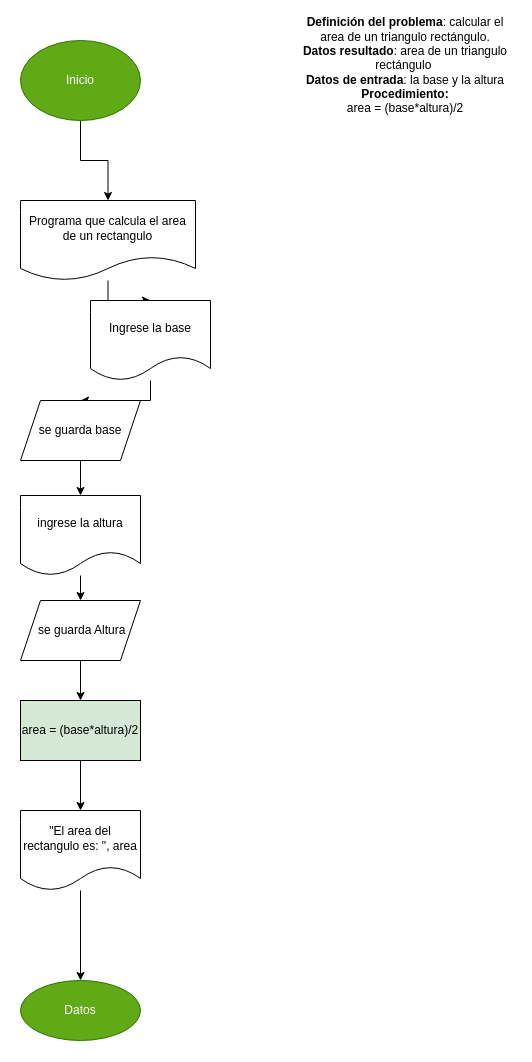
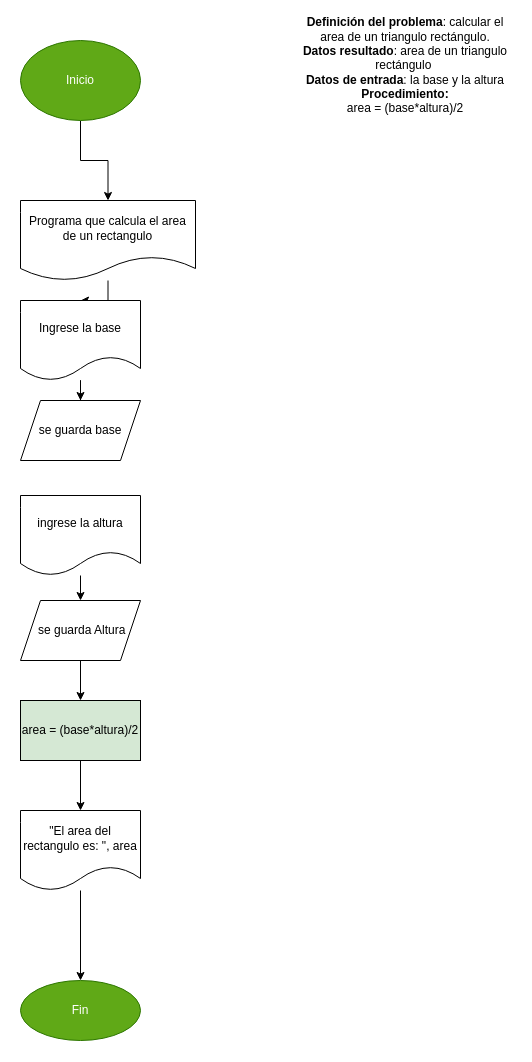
node "Ingrese la base": moved (151, 341) -> (81, 341)
edge "se guarda base" -> "ingrese la altura": removed
node "Datos": label "Datos" -> "Fin"
